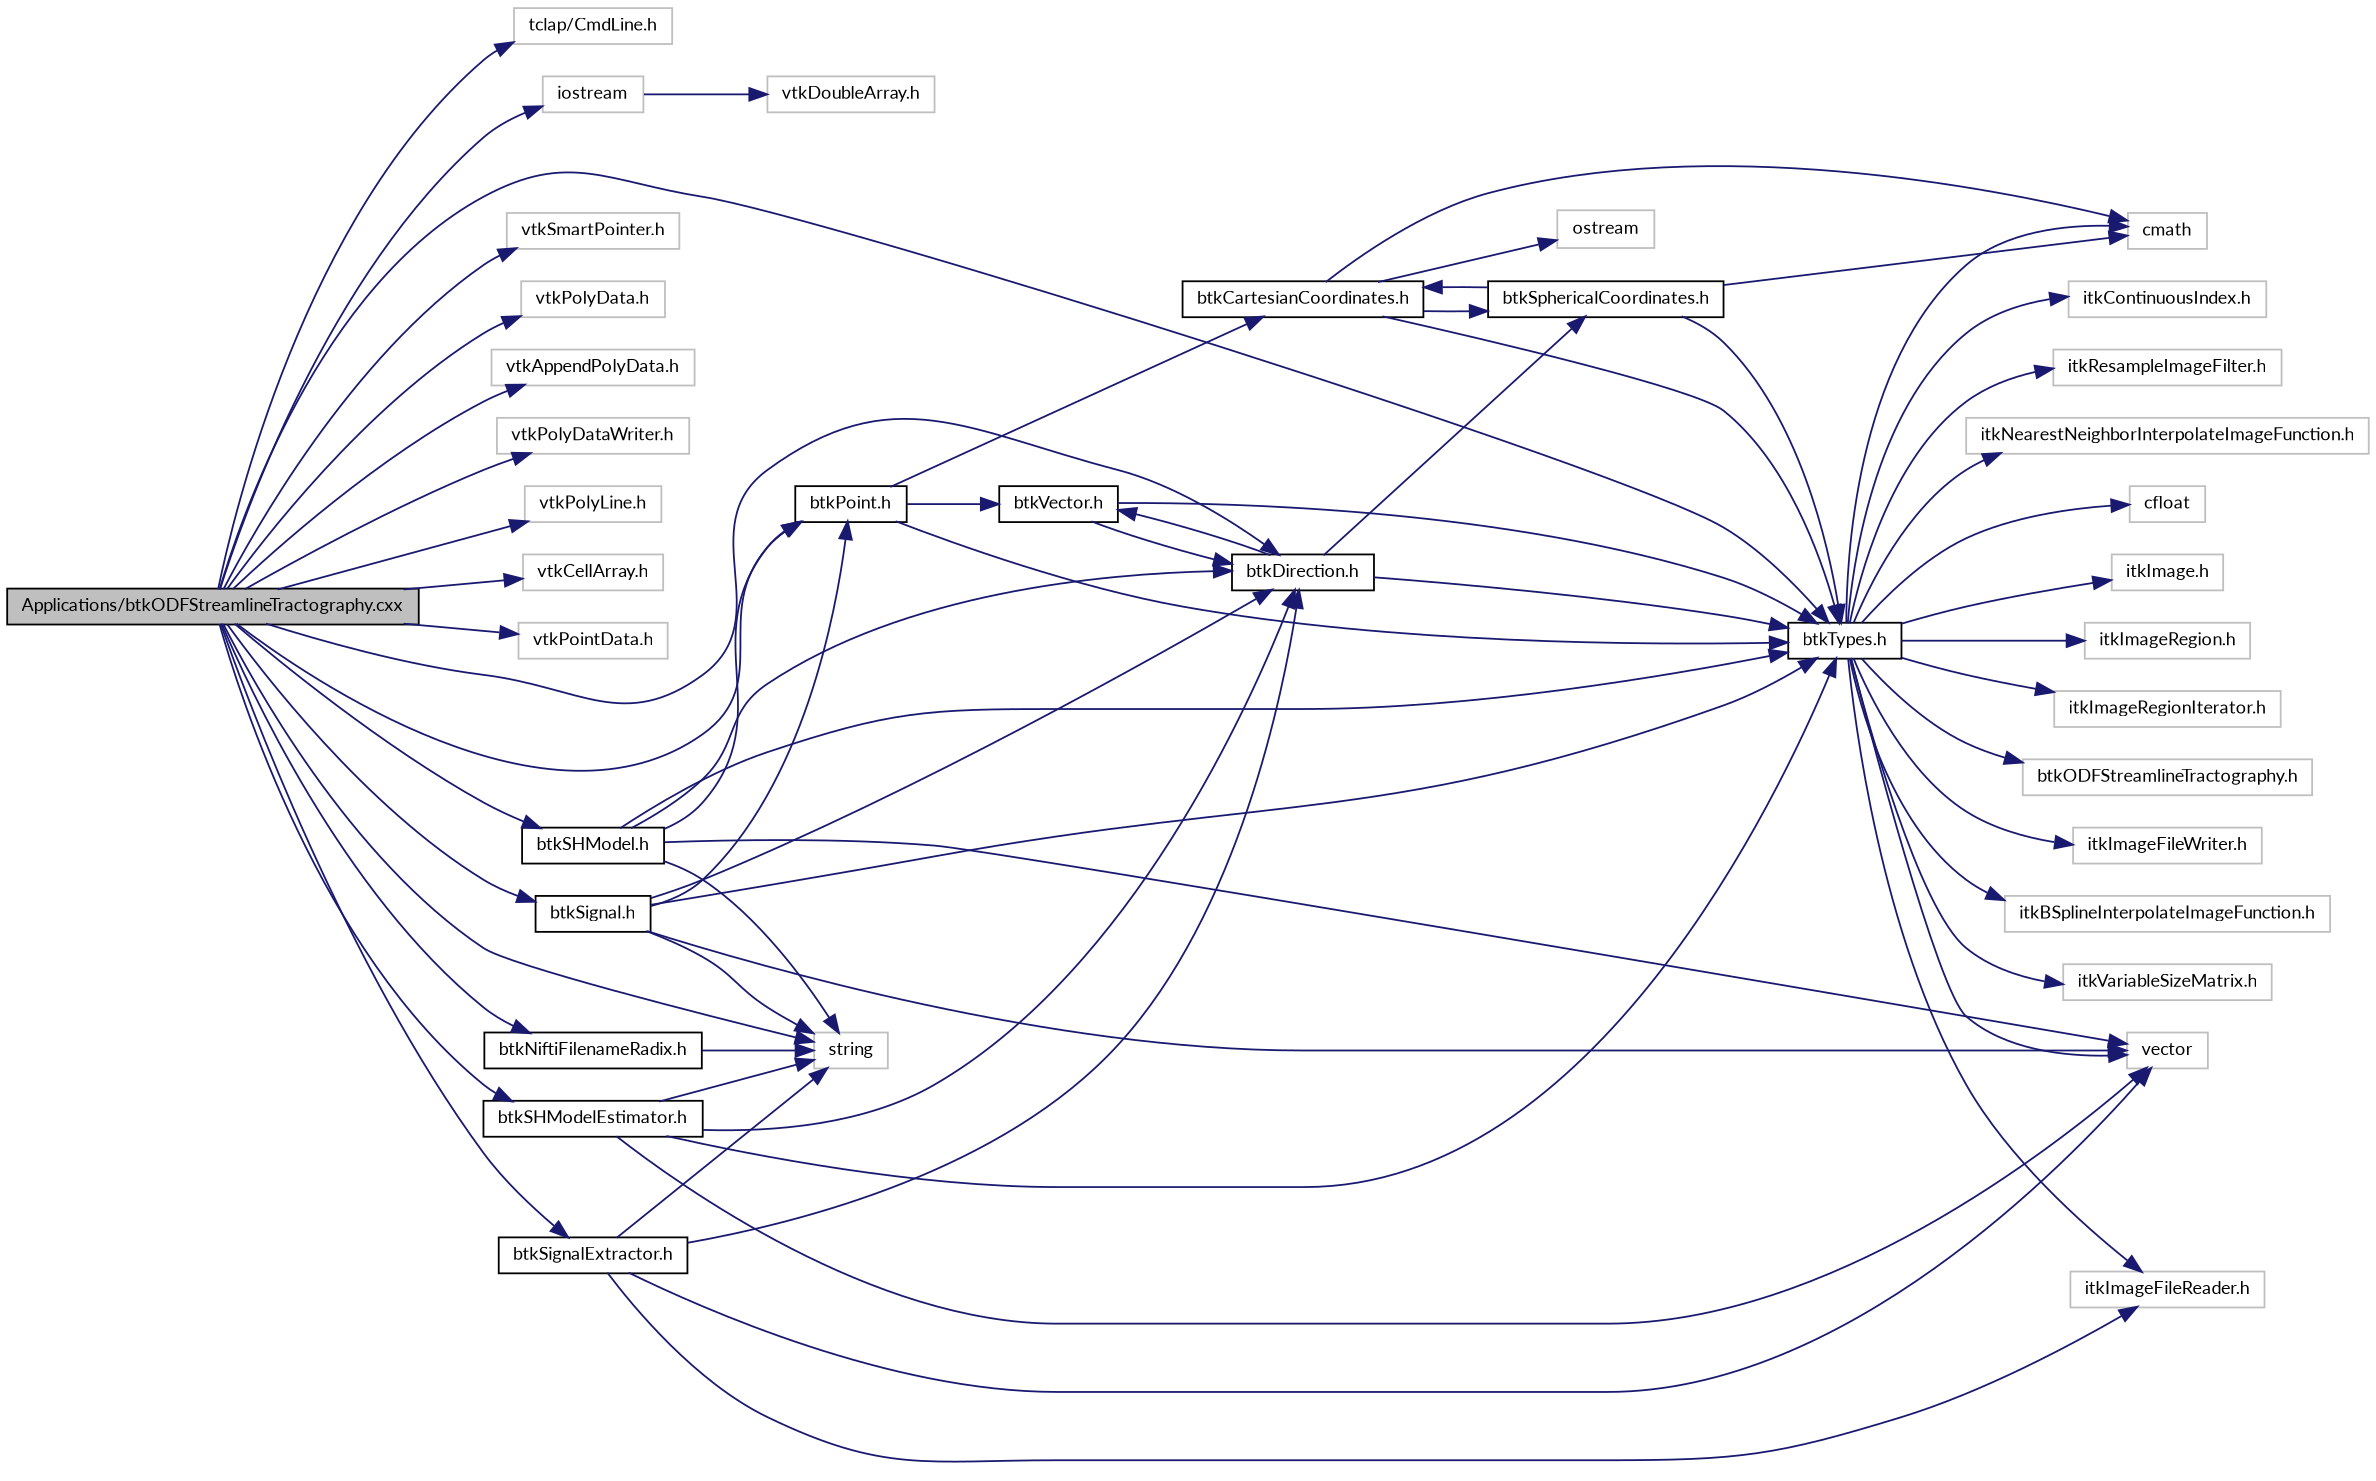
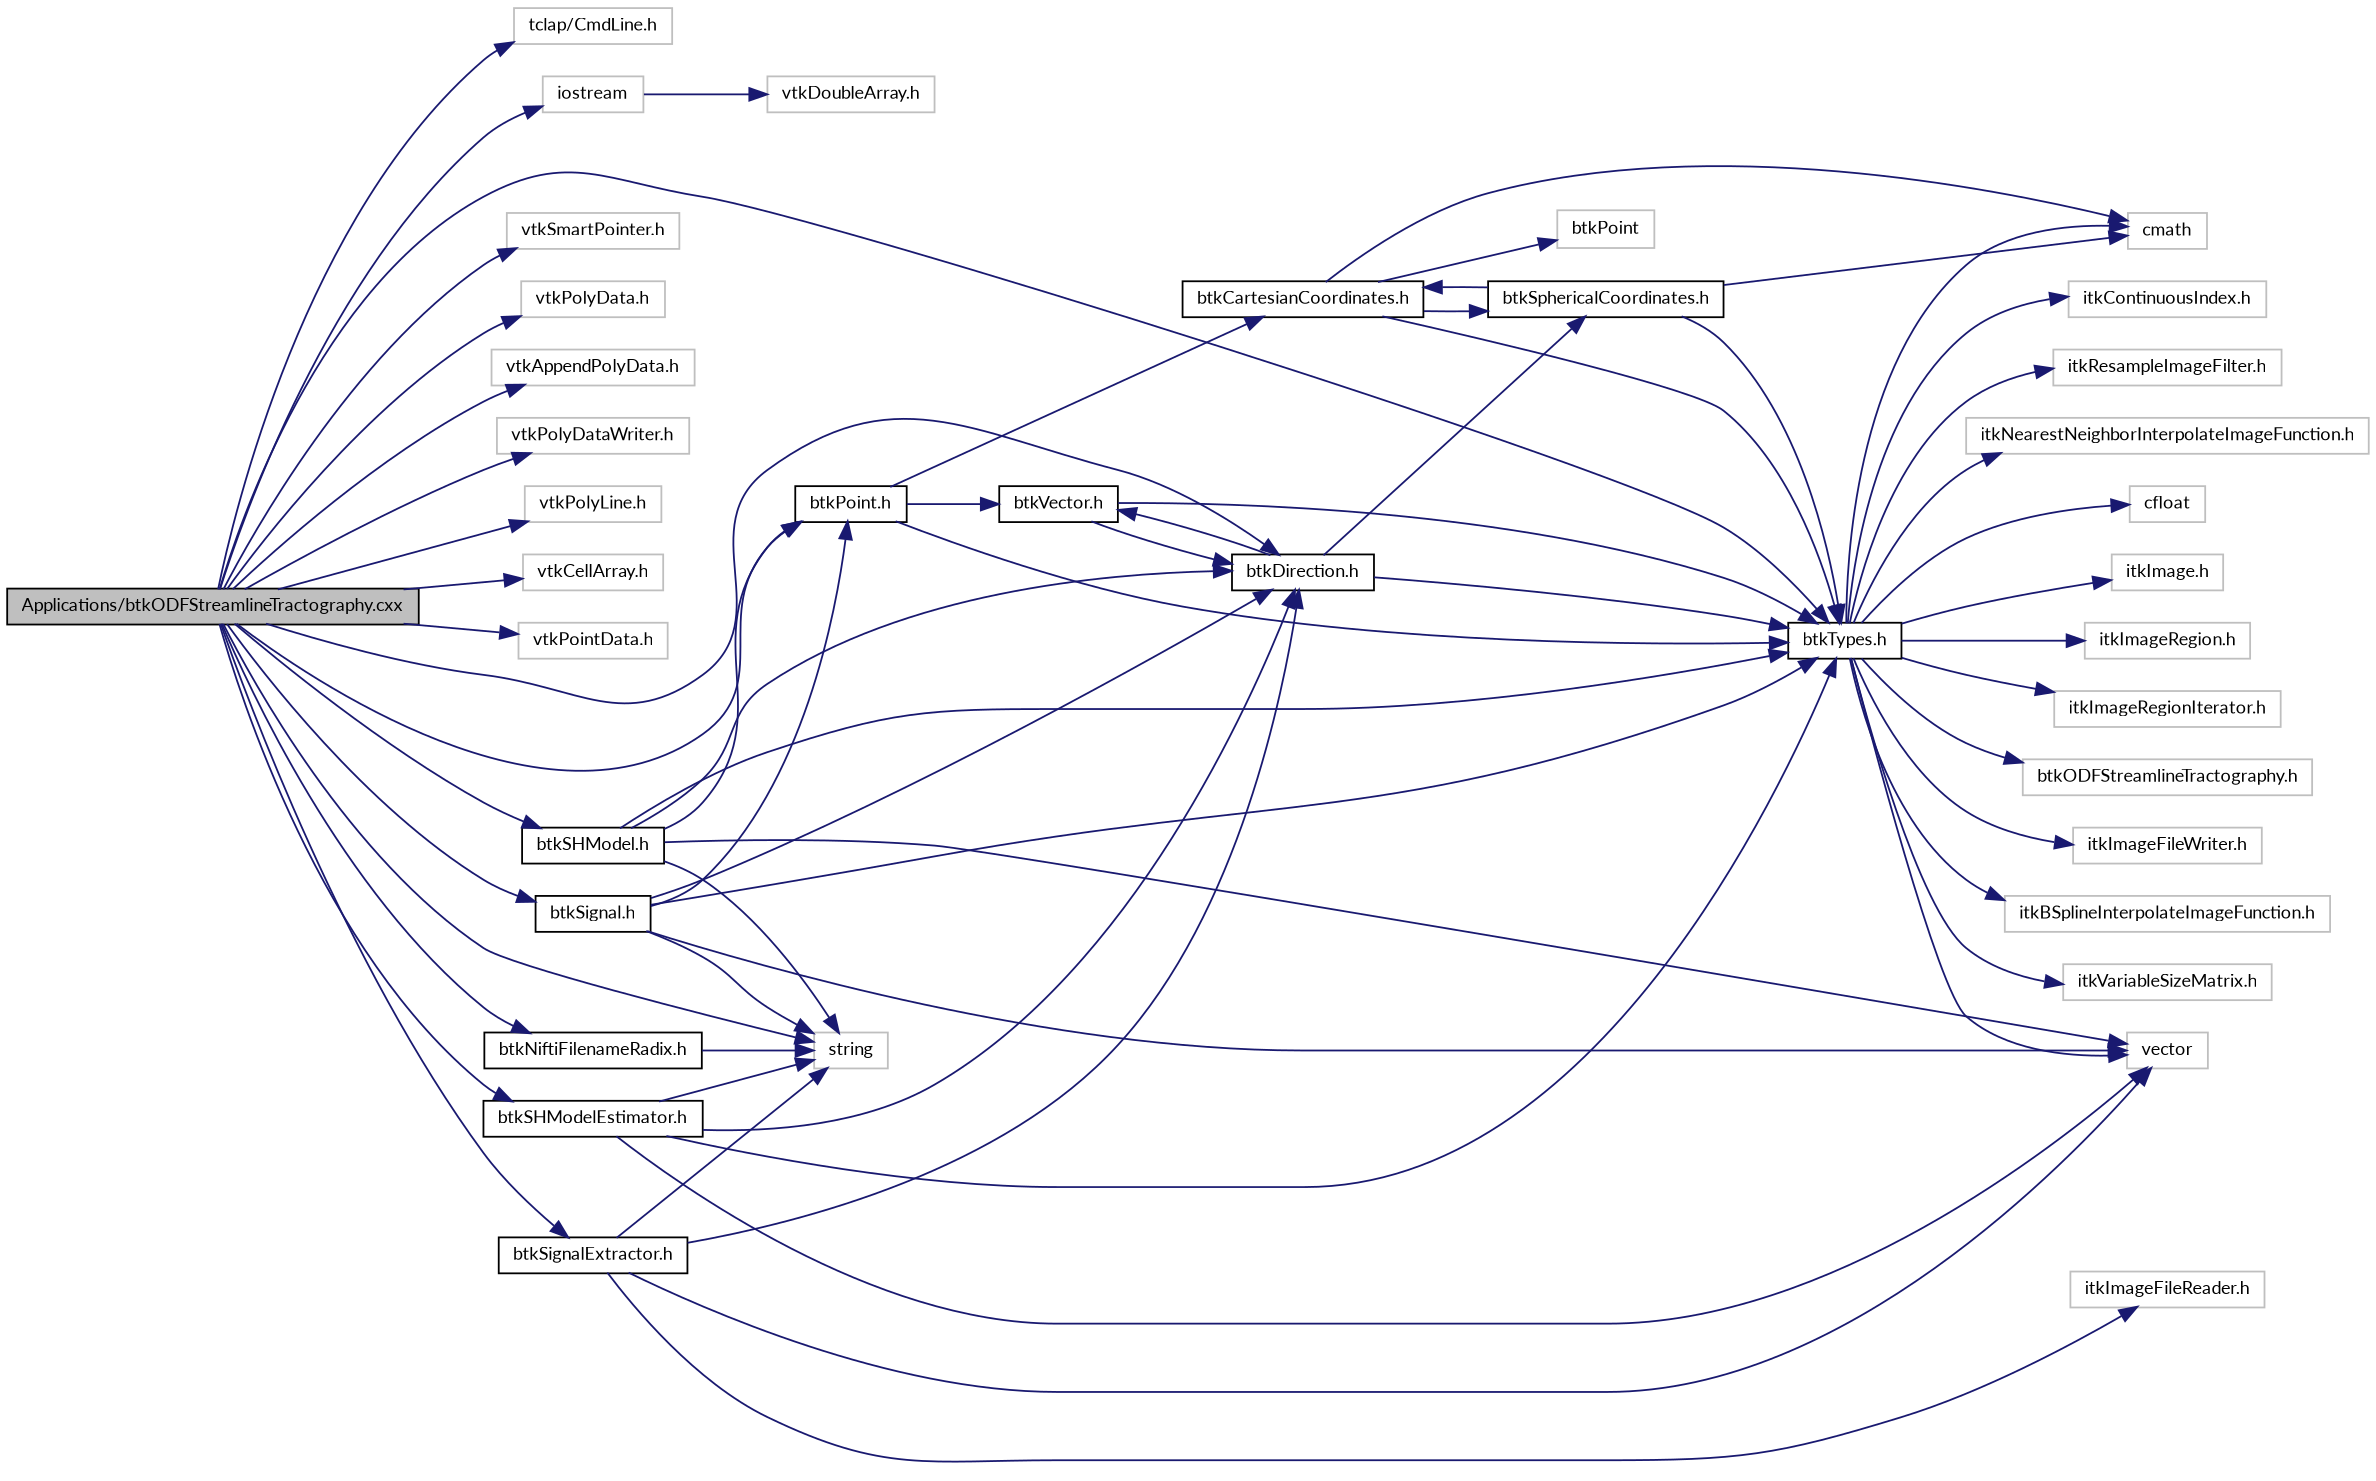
node "ostream": label "ostream" -> "btkPoint"
edge "btkTypes.h" -> "itkImageFileReader.h": removed
